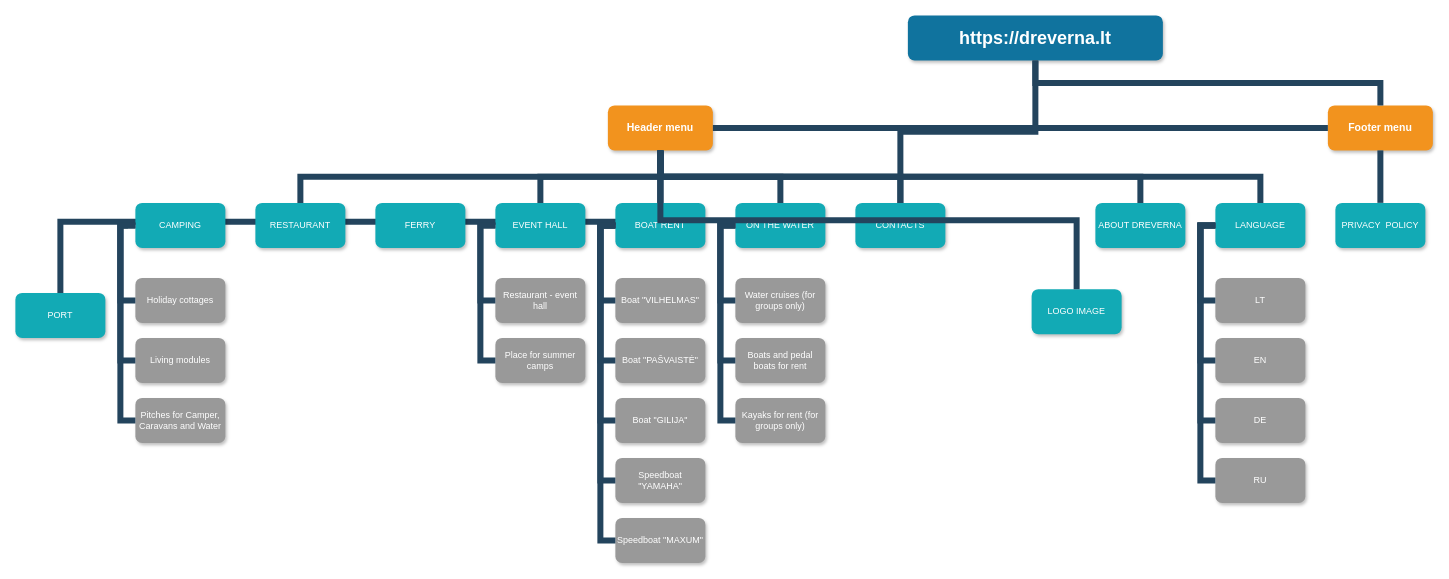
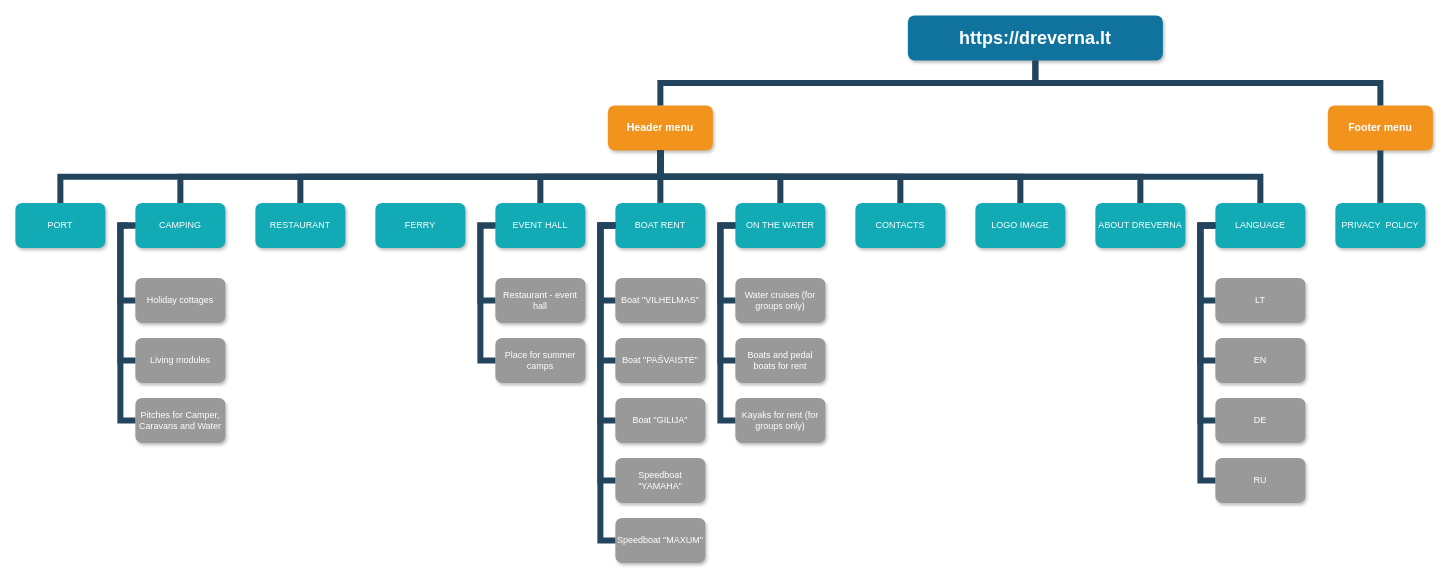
edge "Header menu" -- "Footer menu": now "Header menu" -- "CAMPING"
edge "https://dreverna.lt" -- "CONTACTS": now "https://dreverna.lt" -- "Header menu"
node "LOGO IMAGE": moved (1077, 312) -> (1020, 225)
node "PORT": moved (60, 315) -> (60, 225)
